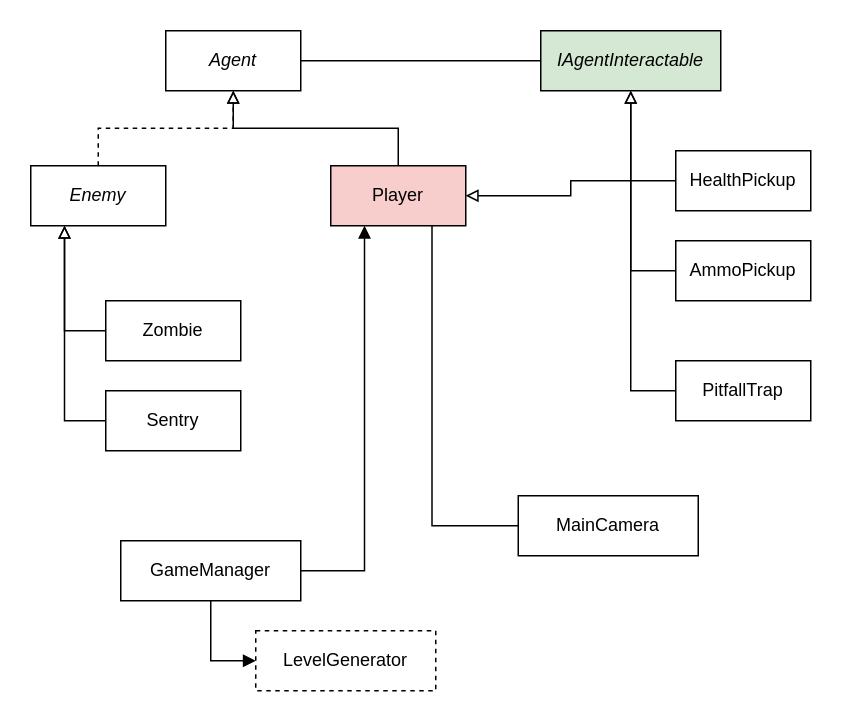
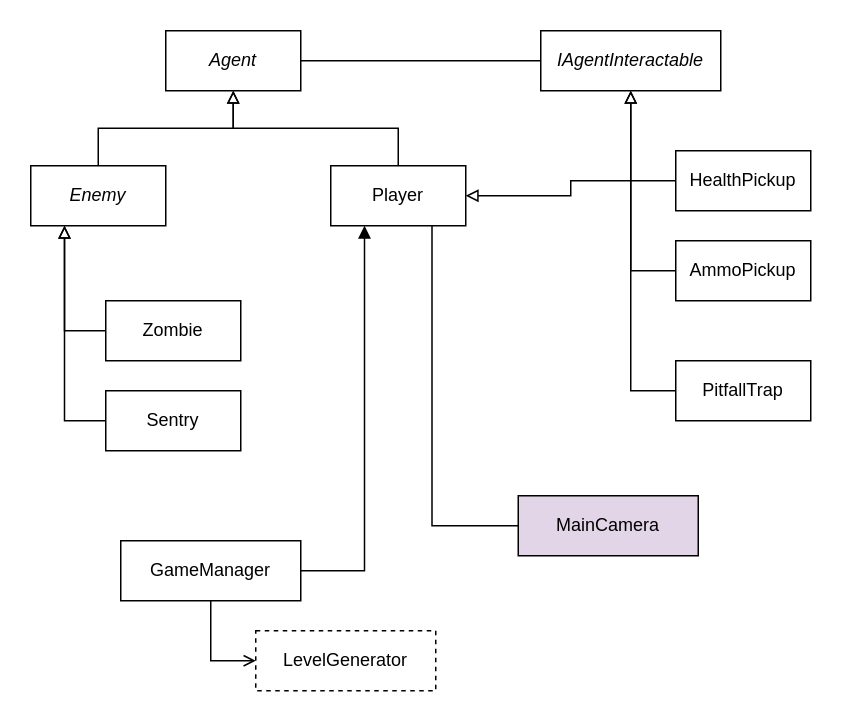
node "IAgentInteractable": fillcolor #d5e8d4 -> #ffffff
edge "Enemy" -> "Agent": style dashed -> solid
node "Player": fillcolor #f8cecc -> #ffffff
node "MainCamera": fillcolor #ffffff -> #e1d5e7
edge "GameManager" -> "LevelGenerator": arrowhead block -> open
